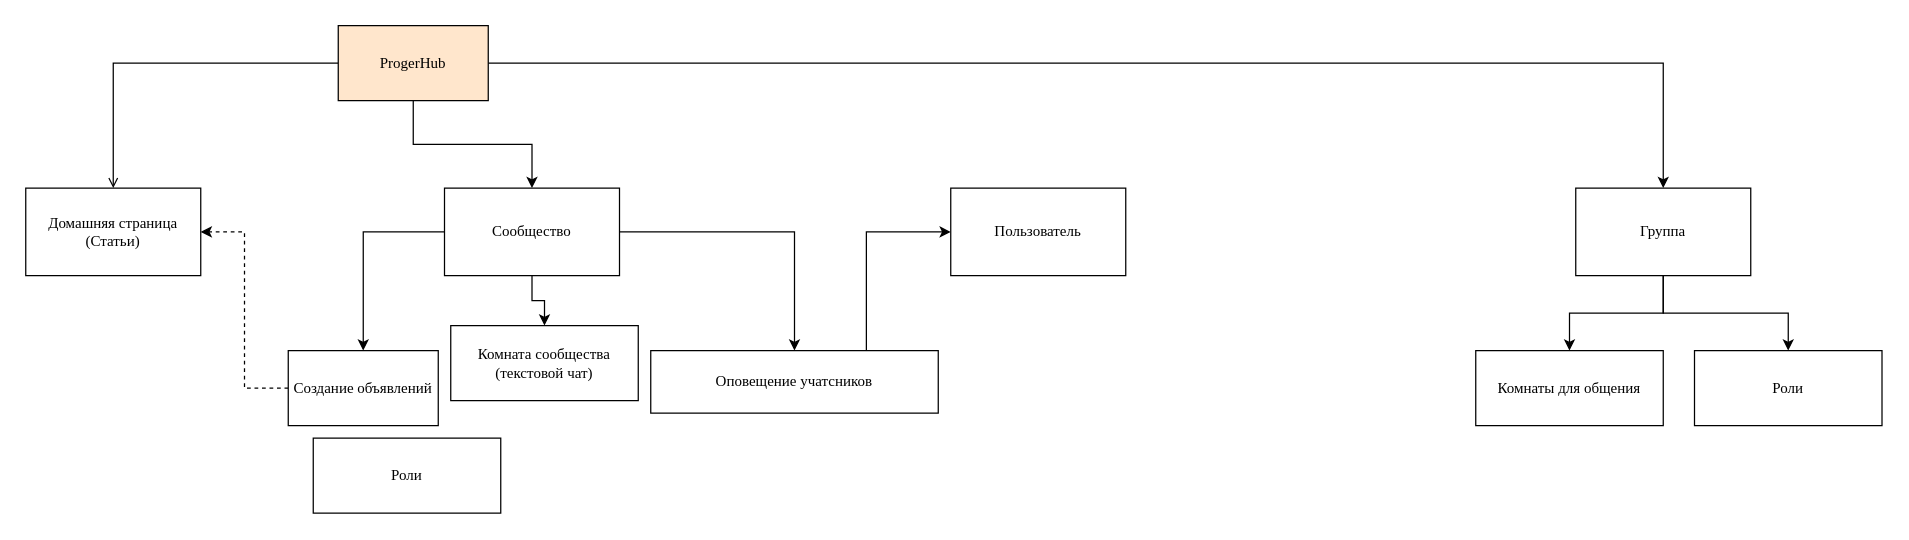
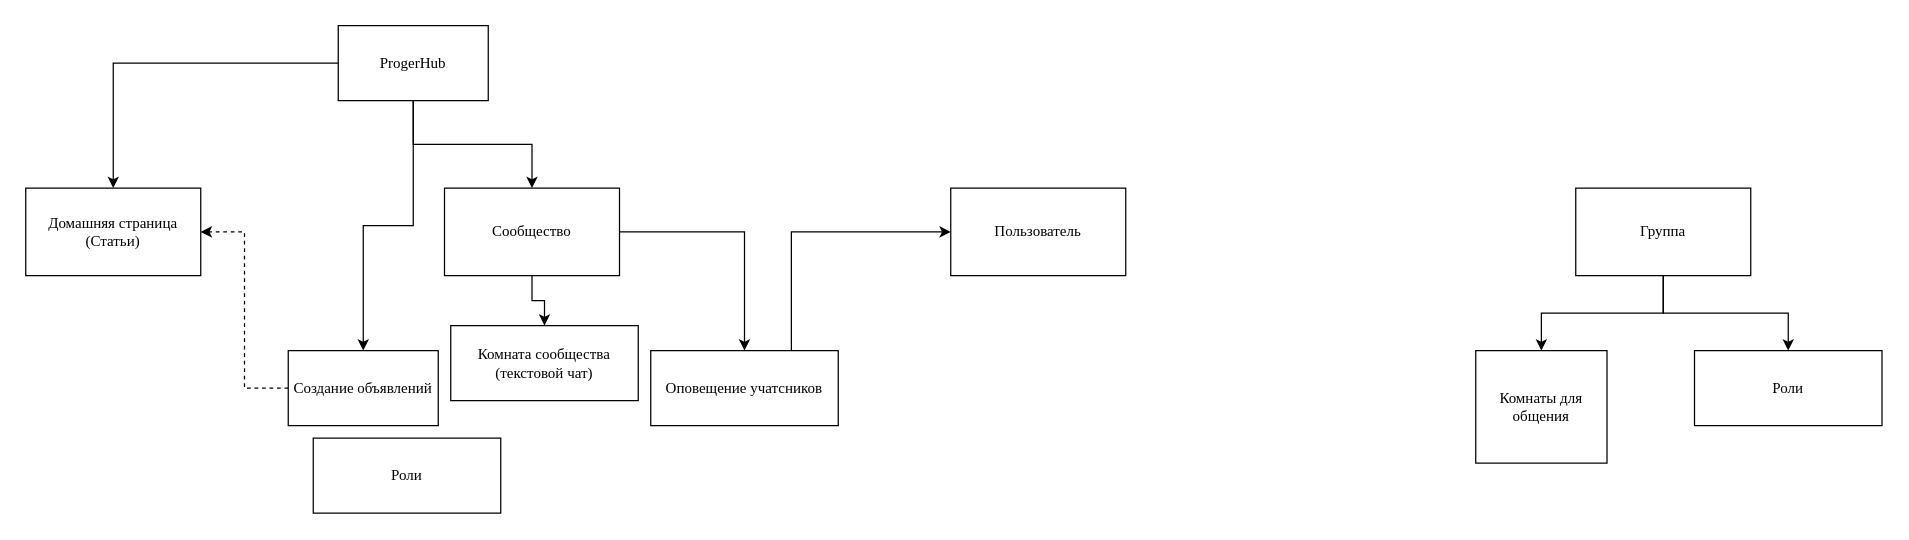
node "ProgerHub": fillcolor #ffe6cc -> #ffffff
edge "ProgerHub" -> "Группа": now "ProgerHub" -> "Создание объявлений"
edge "ProgerHub" -> "Домашняя страница (Статьи)": arrowhead open -> classic
edge "Сообщество" -> "Создание объявлений": removed
node "Оповещение учатсников": size 288x63 -> 188x75
node "Комнаты для общения": size 188x75 -> 131x113
